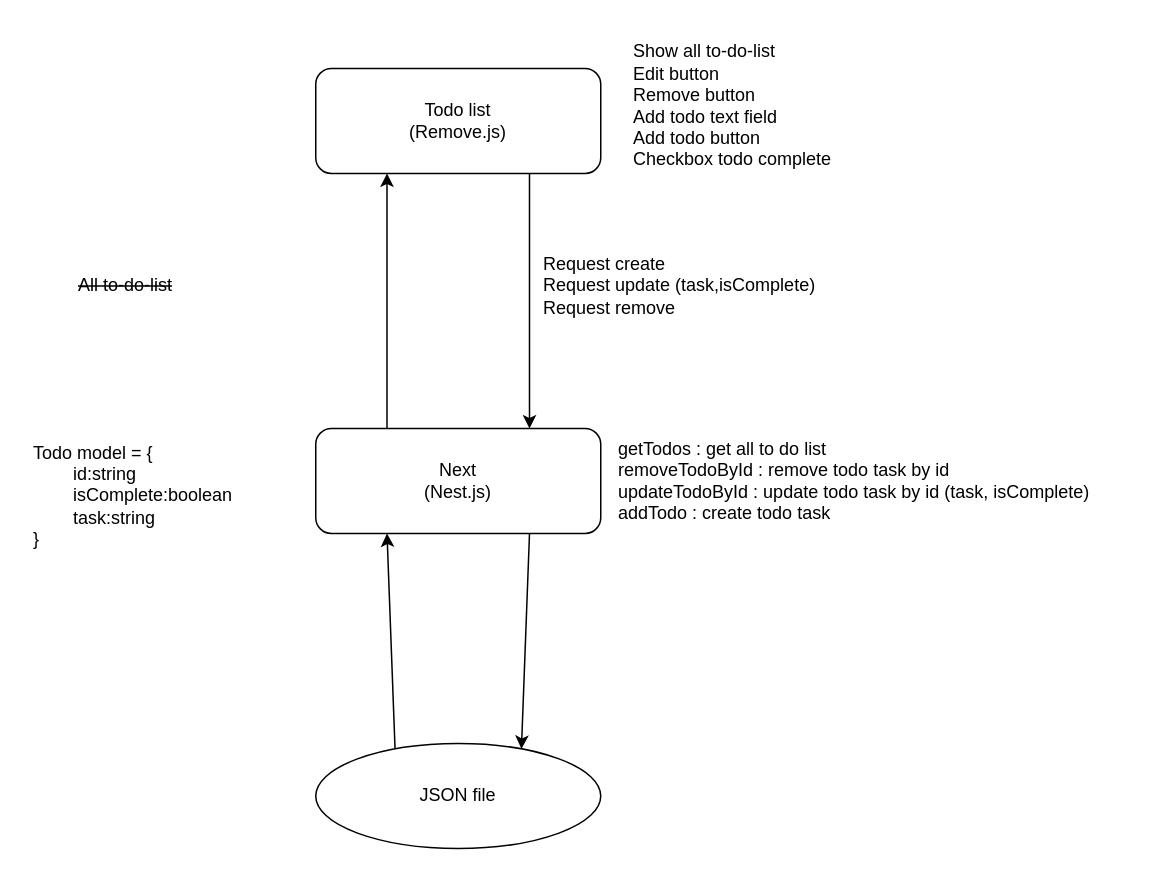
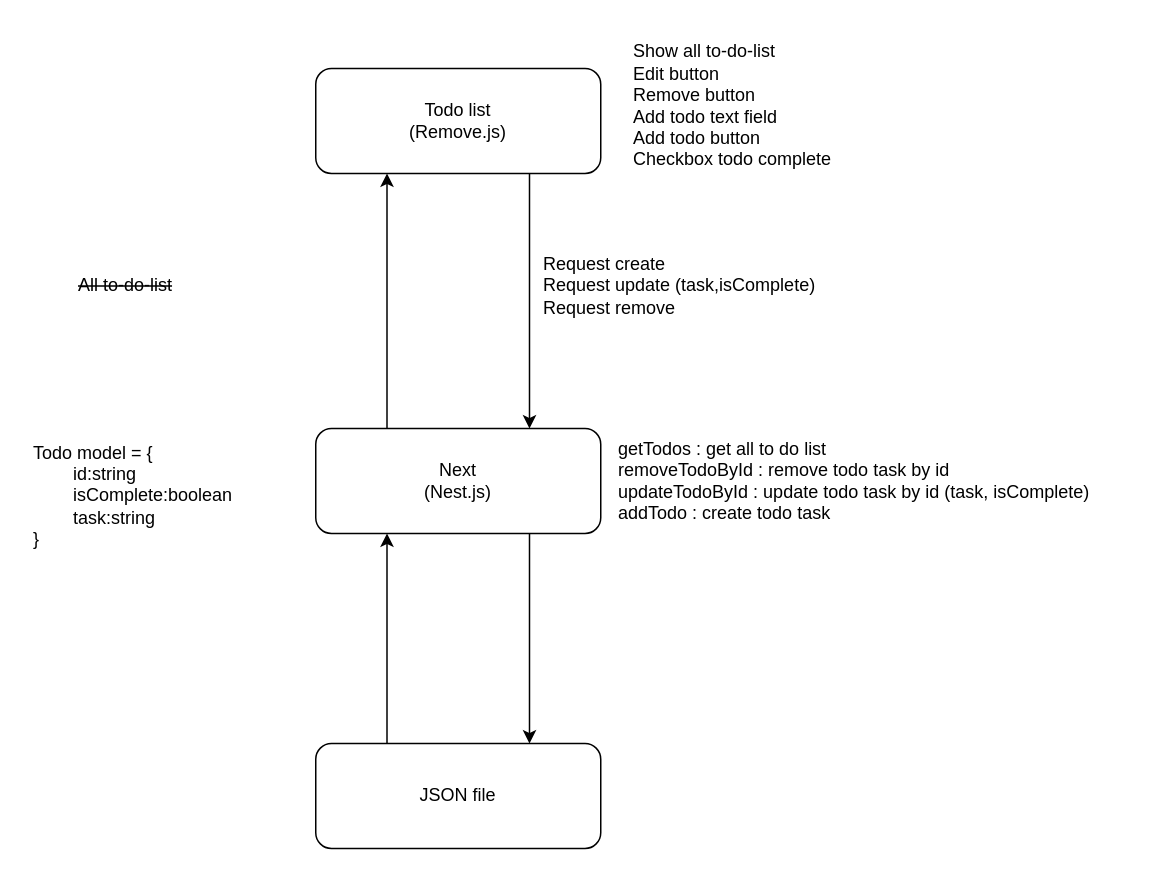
node "JSON file": shape ellipse -> rounded rectangle
